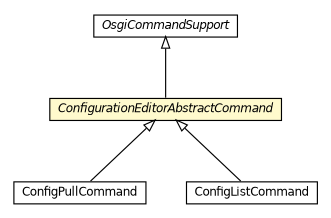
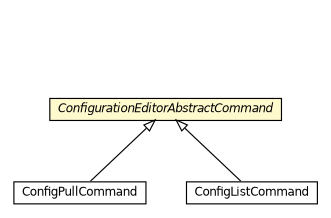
node "OsgiCommandSupport": removed
